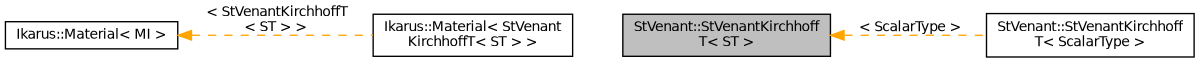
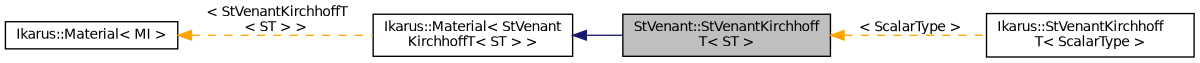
edge "StVenant::StVenantKirchhoff T< ST >" -> "Ikarus::Material< StVenant KirchhoffT< ST > >": added
node "StVenant::StVenantKirchhoff T< ScalarType >": label "StVenant::StVenantKirchhoff T< ScalarType >" -> "Ikarus::StVenantKirchhoff T< ScalarType >"
